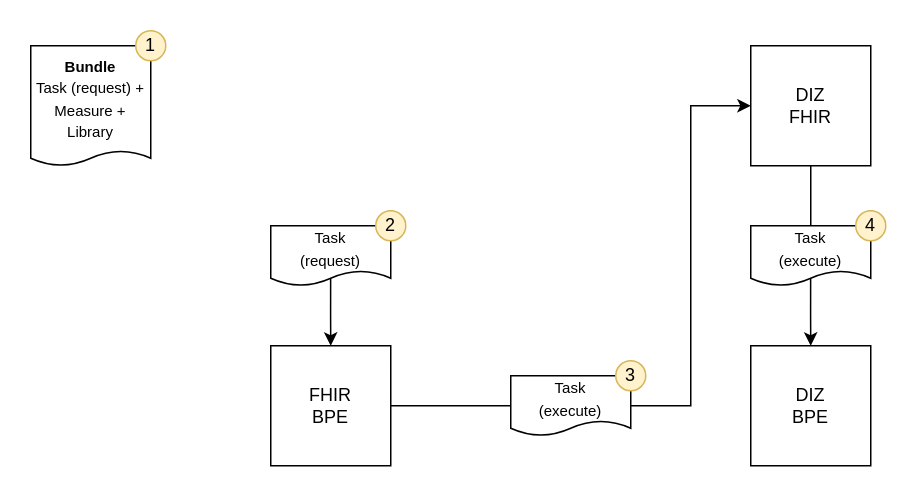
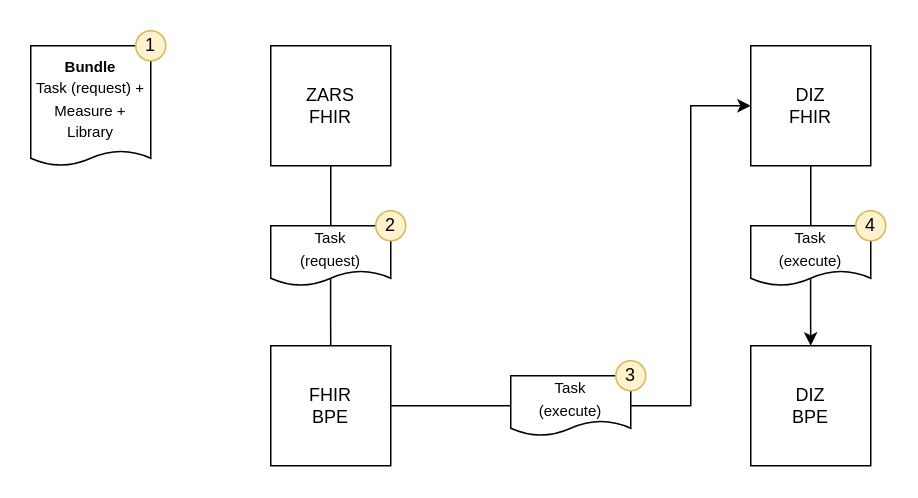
node "ZARS FHIR": added
edge "ZARS FHIR" -- "Task (request)": added
edge "Task (request)" -> "FHIR BPE": arrowhead classic -> none
